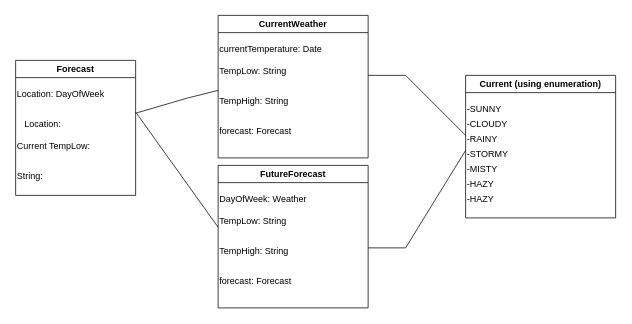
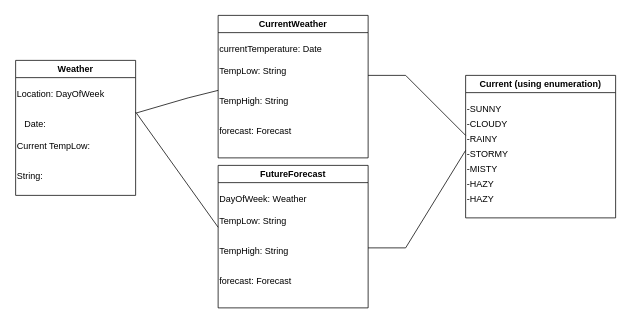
node "Forecast": label "Forecast" -> "Weather"
node "Location:": label "Location:" -> "Date:"
